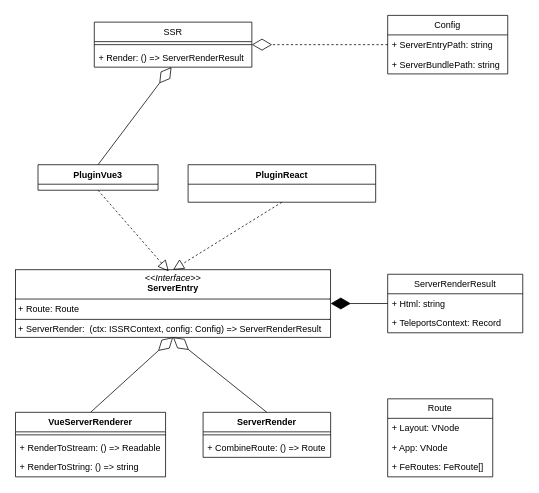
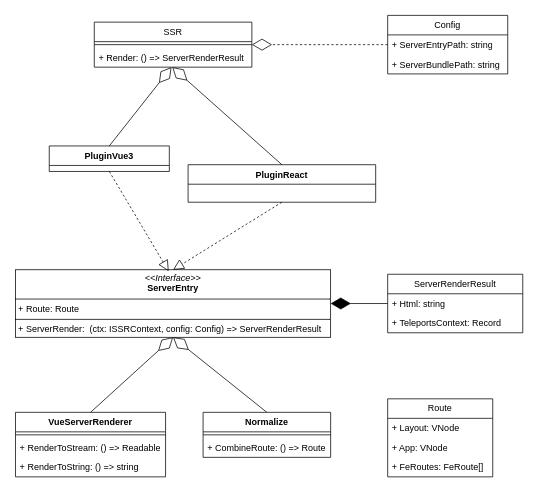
edge "PluginReact" -> "+ Render: () => ServerRenderResult": added
node "PluginVue3": moved (98, 177) -> (109, 159)
node "ServerRender": label "ServerRender" -> "Normalize"
